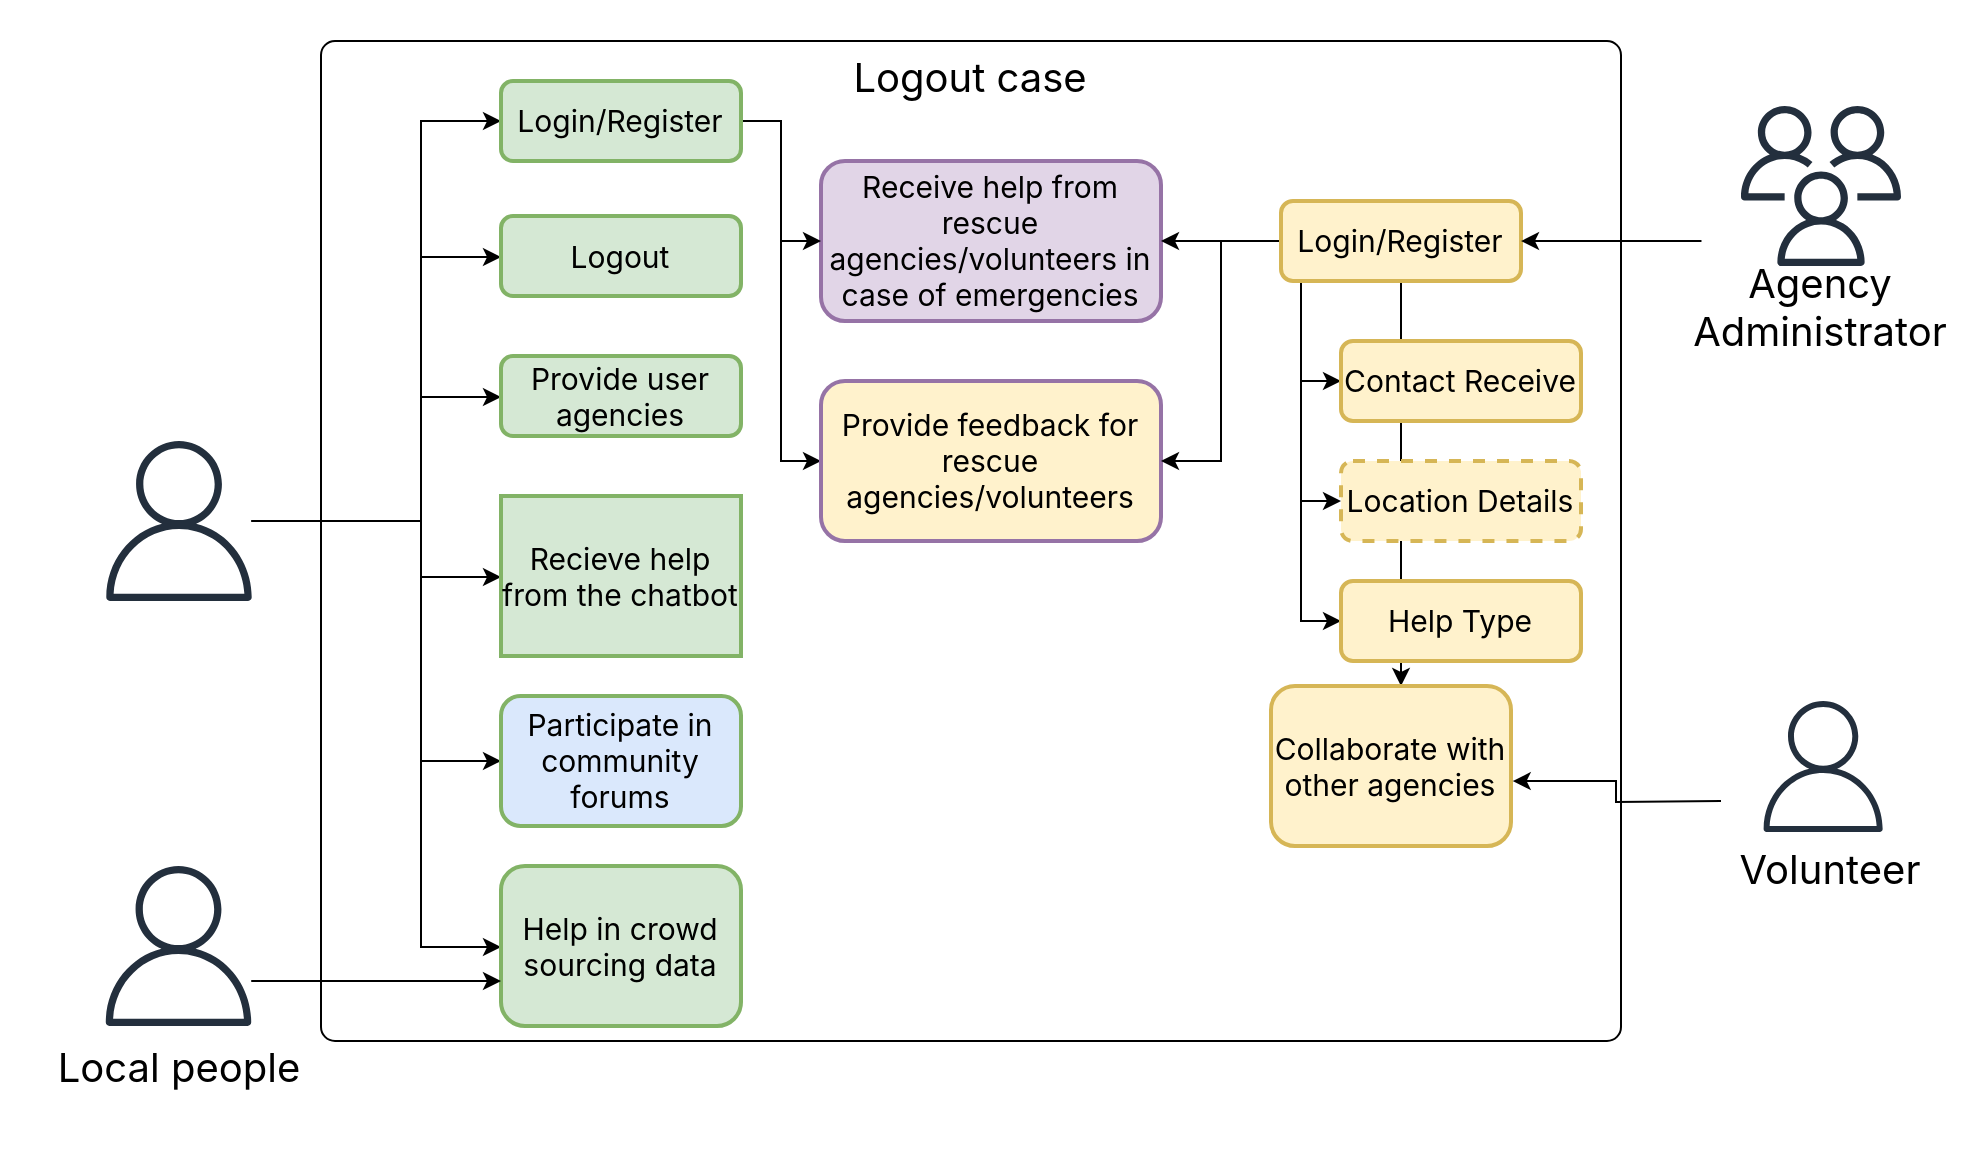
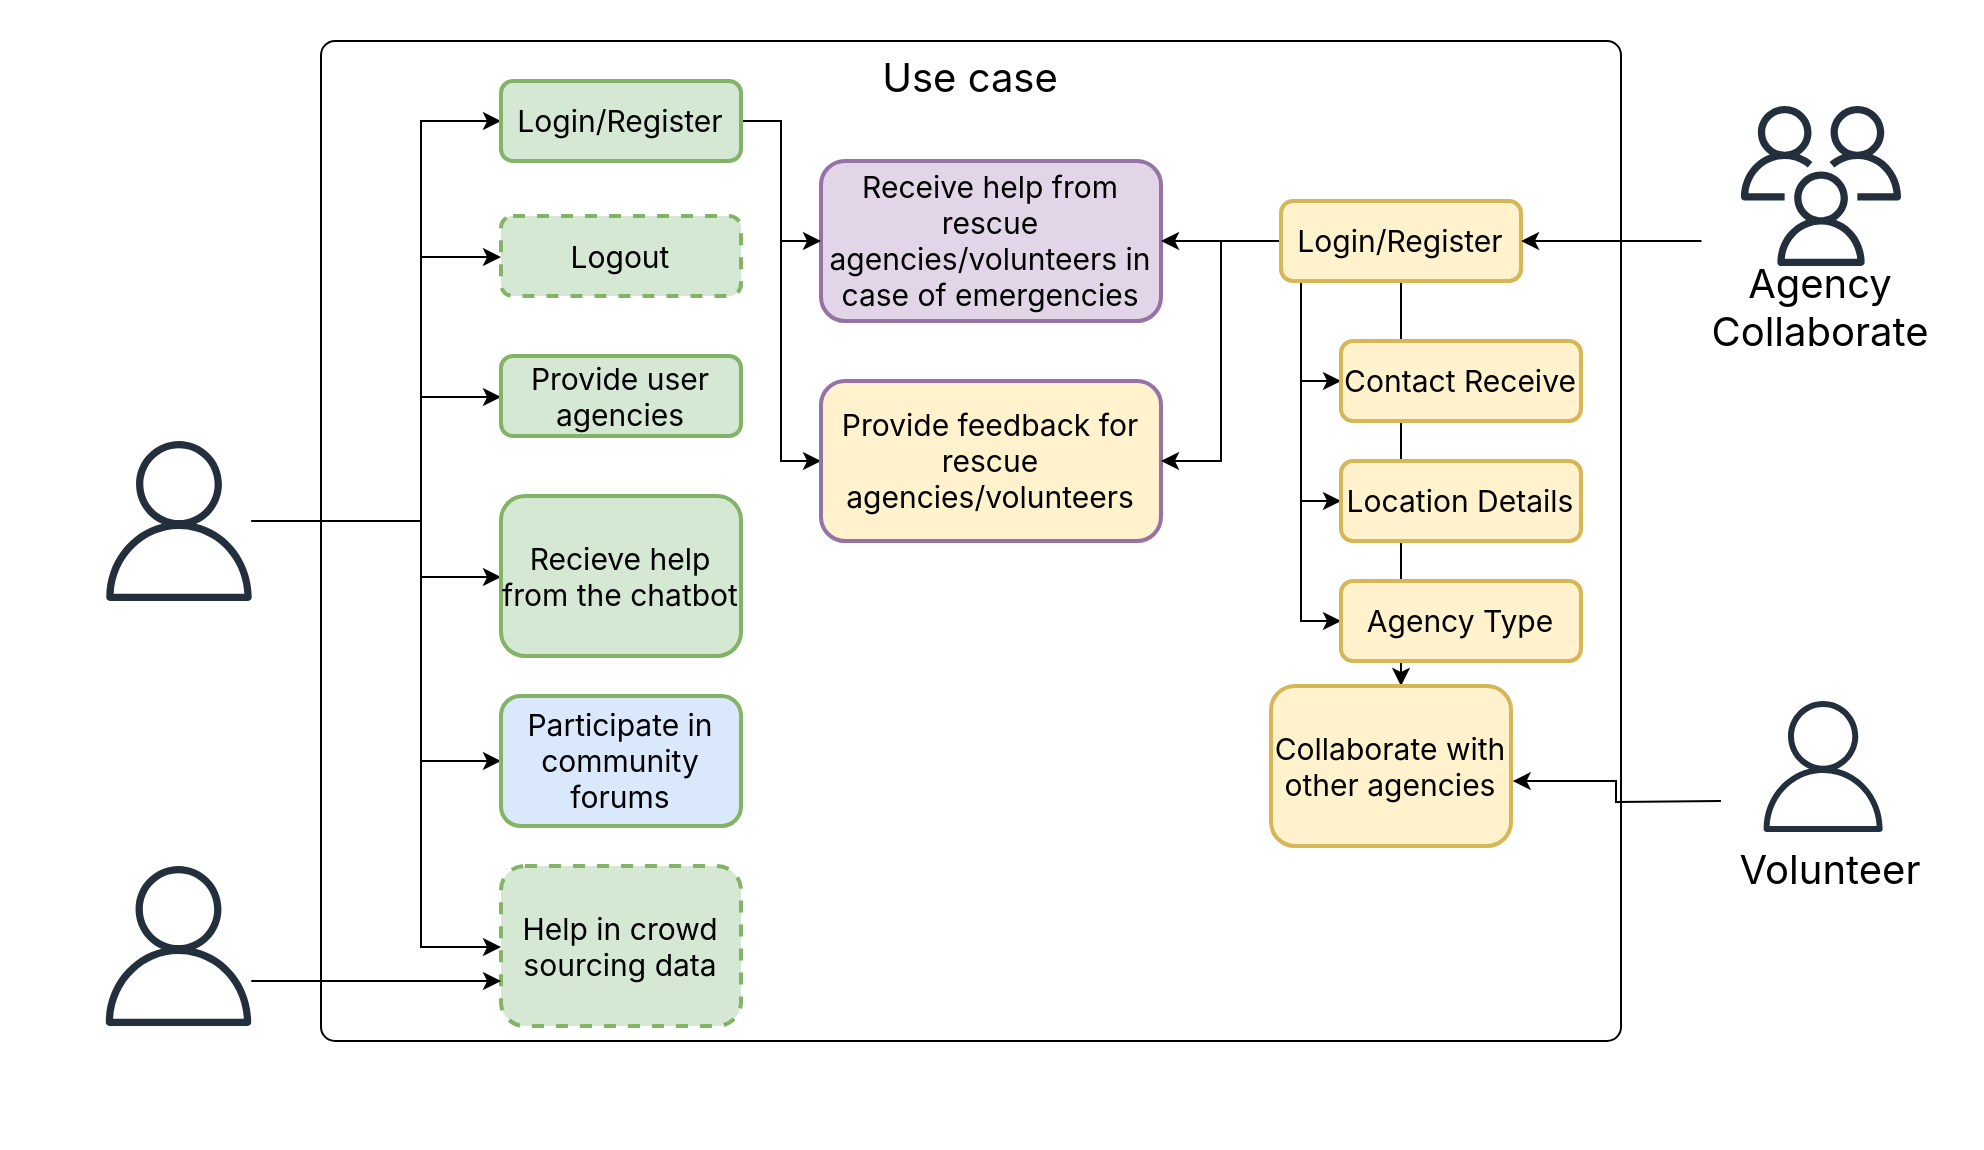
node "Logout case": label "Logout case" -> "Use case"
node "Logout": style solid -> dashed
node "Agency Administrator": label "Agency Administrator" -> "Agency Collaborate"
node "Location Details": style dashed -> solid
node "Recieve help from the chatbot": shape rectangle -> rounded rectangle
node "Help Type": label "Help Type" -> "Agency Type"
node "Help in crowd sourcing data": style solid -> dashed
node "Local people": removed
